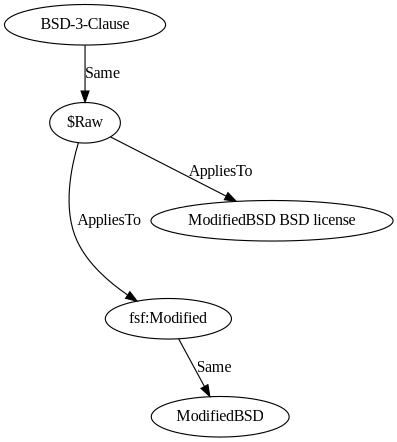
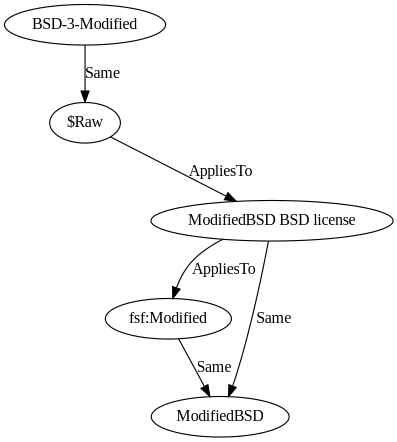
node "BSD-3-Clause": label "BSD-3-Clause" -> "BSD-3-Modified"
edge "$Raw" -> "fsf:Modified": now "ModifiedBSD BSD license" -> "fsf:Modified"
edge "ModifiedBSD BSD license" -> "ModifiedBSD": added, label "Same"
